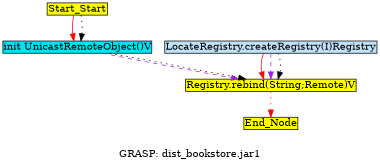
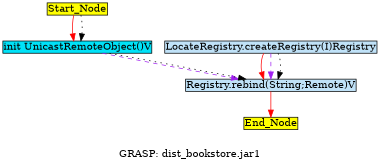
node "Start_Start": label "Start_Start" -> "Start_Node"
node "Registry.rebind(String;Remote)V": fillcolor yellow -> #c0e2f8
edge "Registry.rebind(String;Remote)V" -> "End_Node": style dotted -> solid
